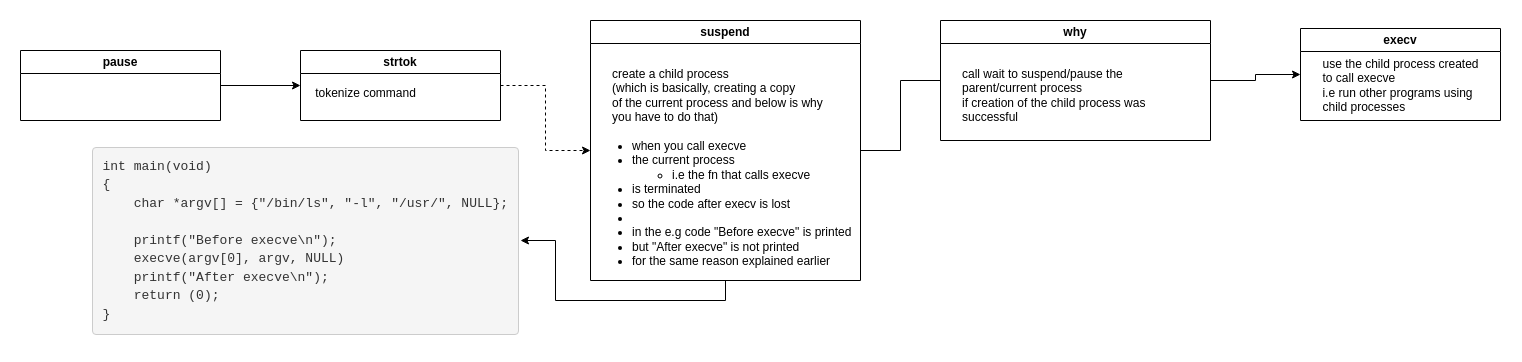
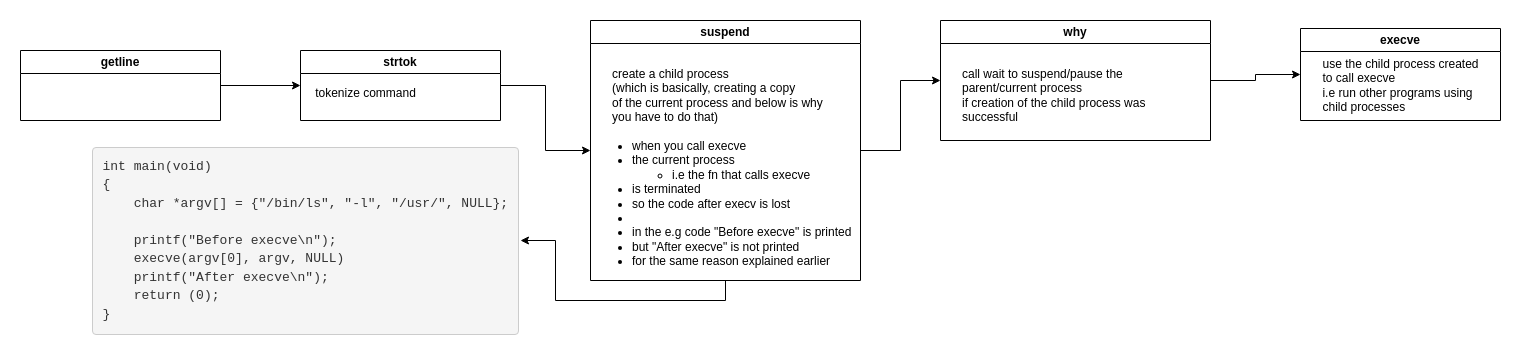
node "execv": label "execv" -> "execve"
node "pause": label "pause" -> "getline"
edge "why" -- "suspend": arrowhead none -> classic
edge "strtok" -> "suspend": style dashed -> solid
